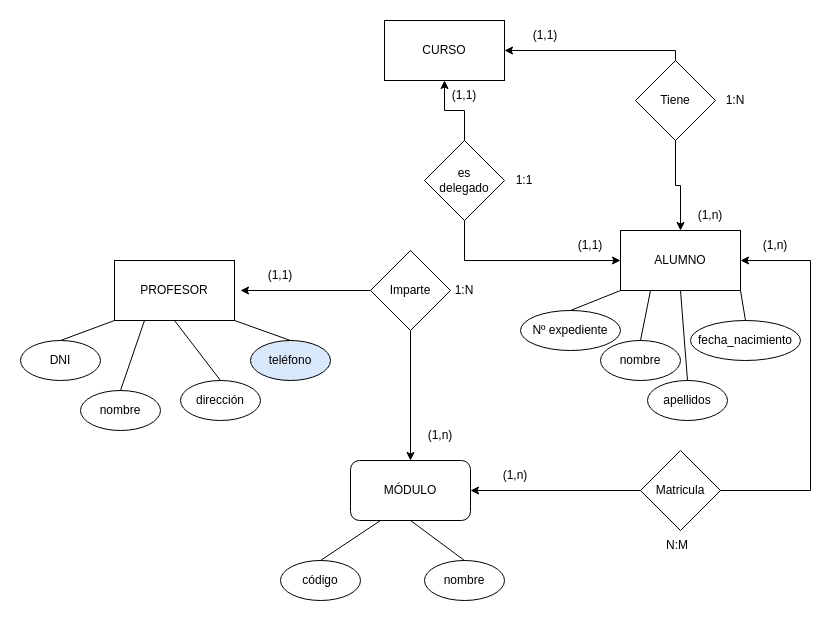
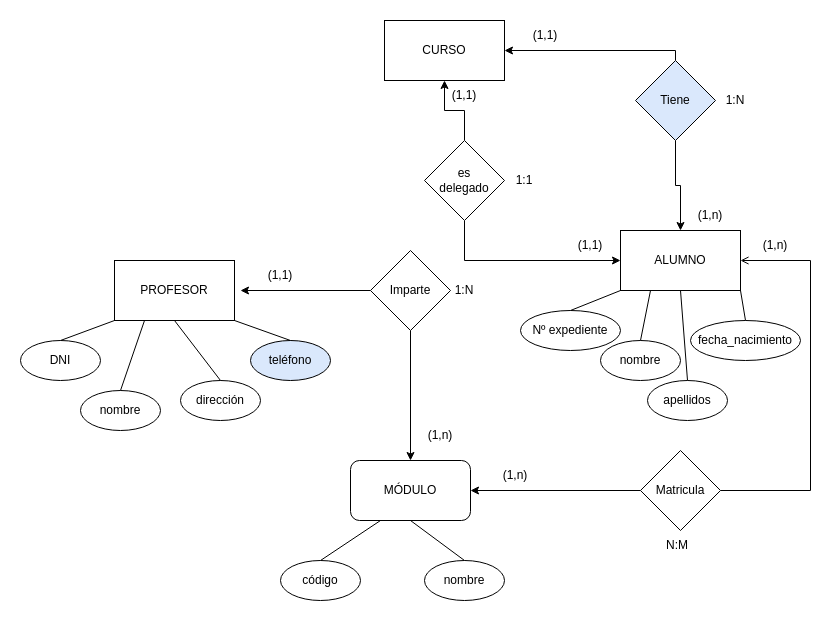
node "Tiene": fillcolor #ffffff -> #dae8fc
edge "Matricula" -> "ALUMNO": arrowhead classic -> open
